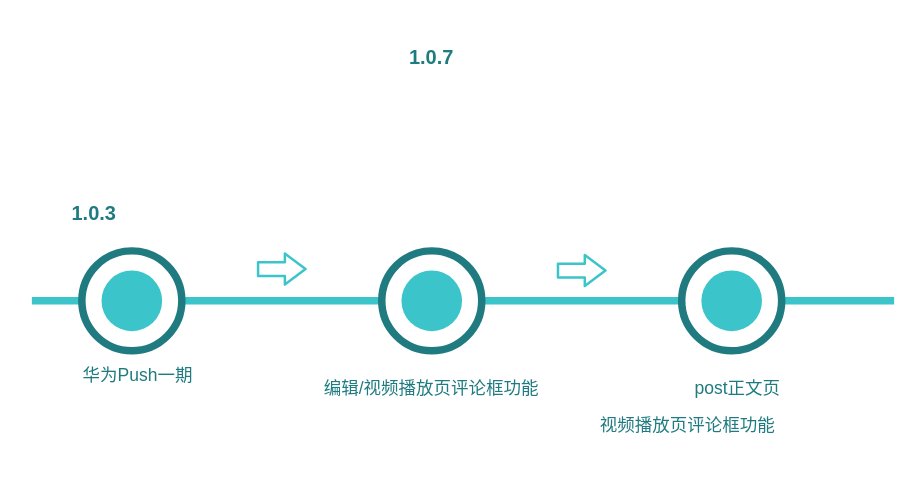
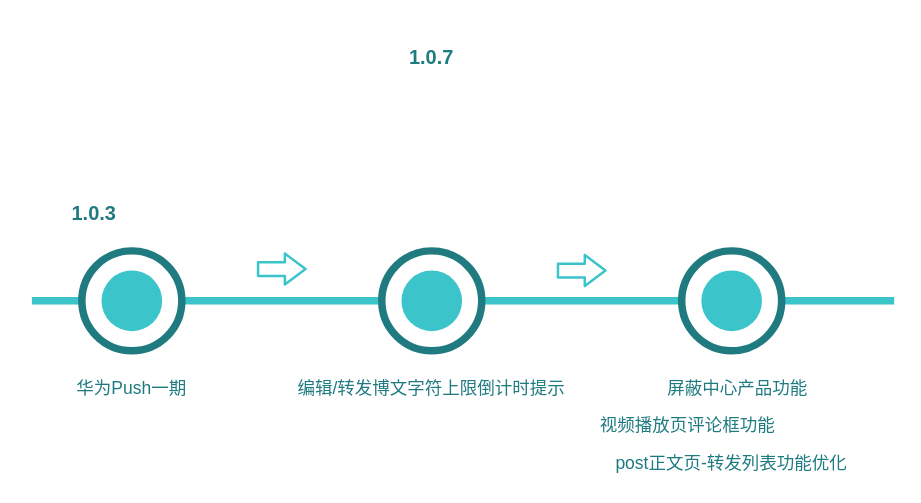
node "华为Push一期": moved (138, 376) -> (132, 388)
node "编辑/视频播放页评论框功能": label "编辑/视频播放页评论框功能" -> "编辑/转发博文字符上限倒计时提示"
node "post正文页": label "post正文页" -> "屏蔽中心产品功能"
node "post正文页-转发列表功能优化": added
